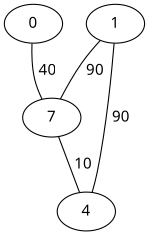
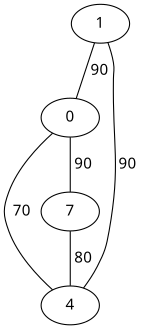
edge "1" -- "7": now "1" -- "0"
edge "0" -- "7": label " 40" -> " 90"
edge "7" -- "4": label " 10" -> " 80"
edge "0" -- "4": added, label "70"
